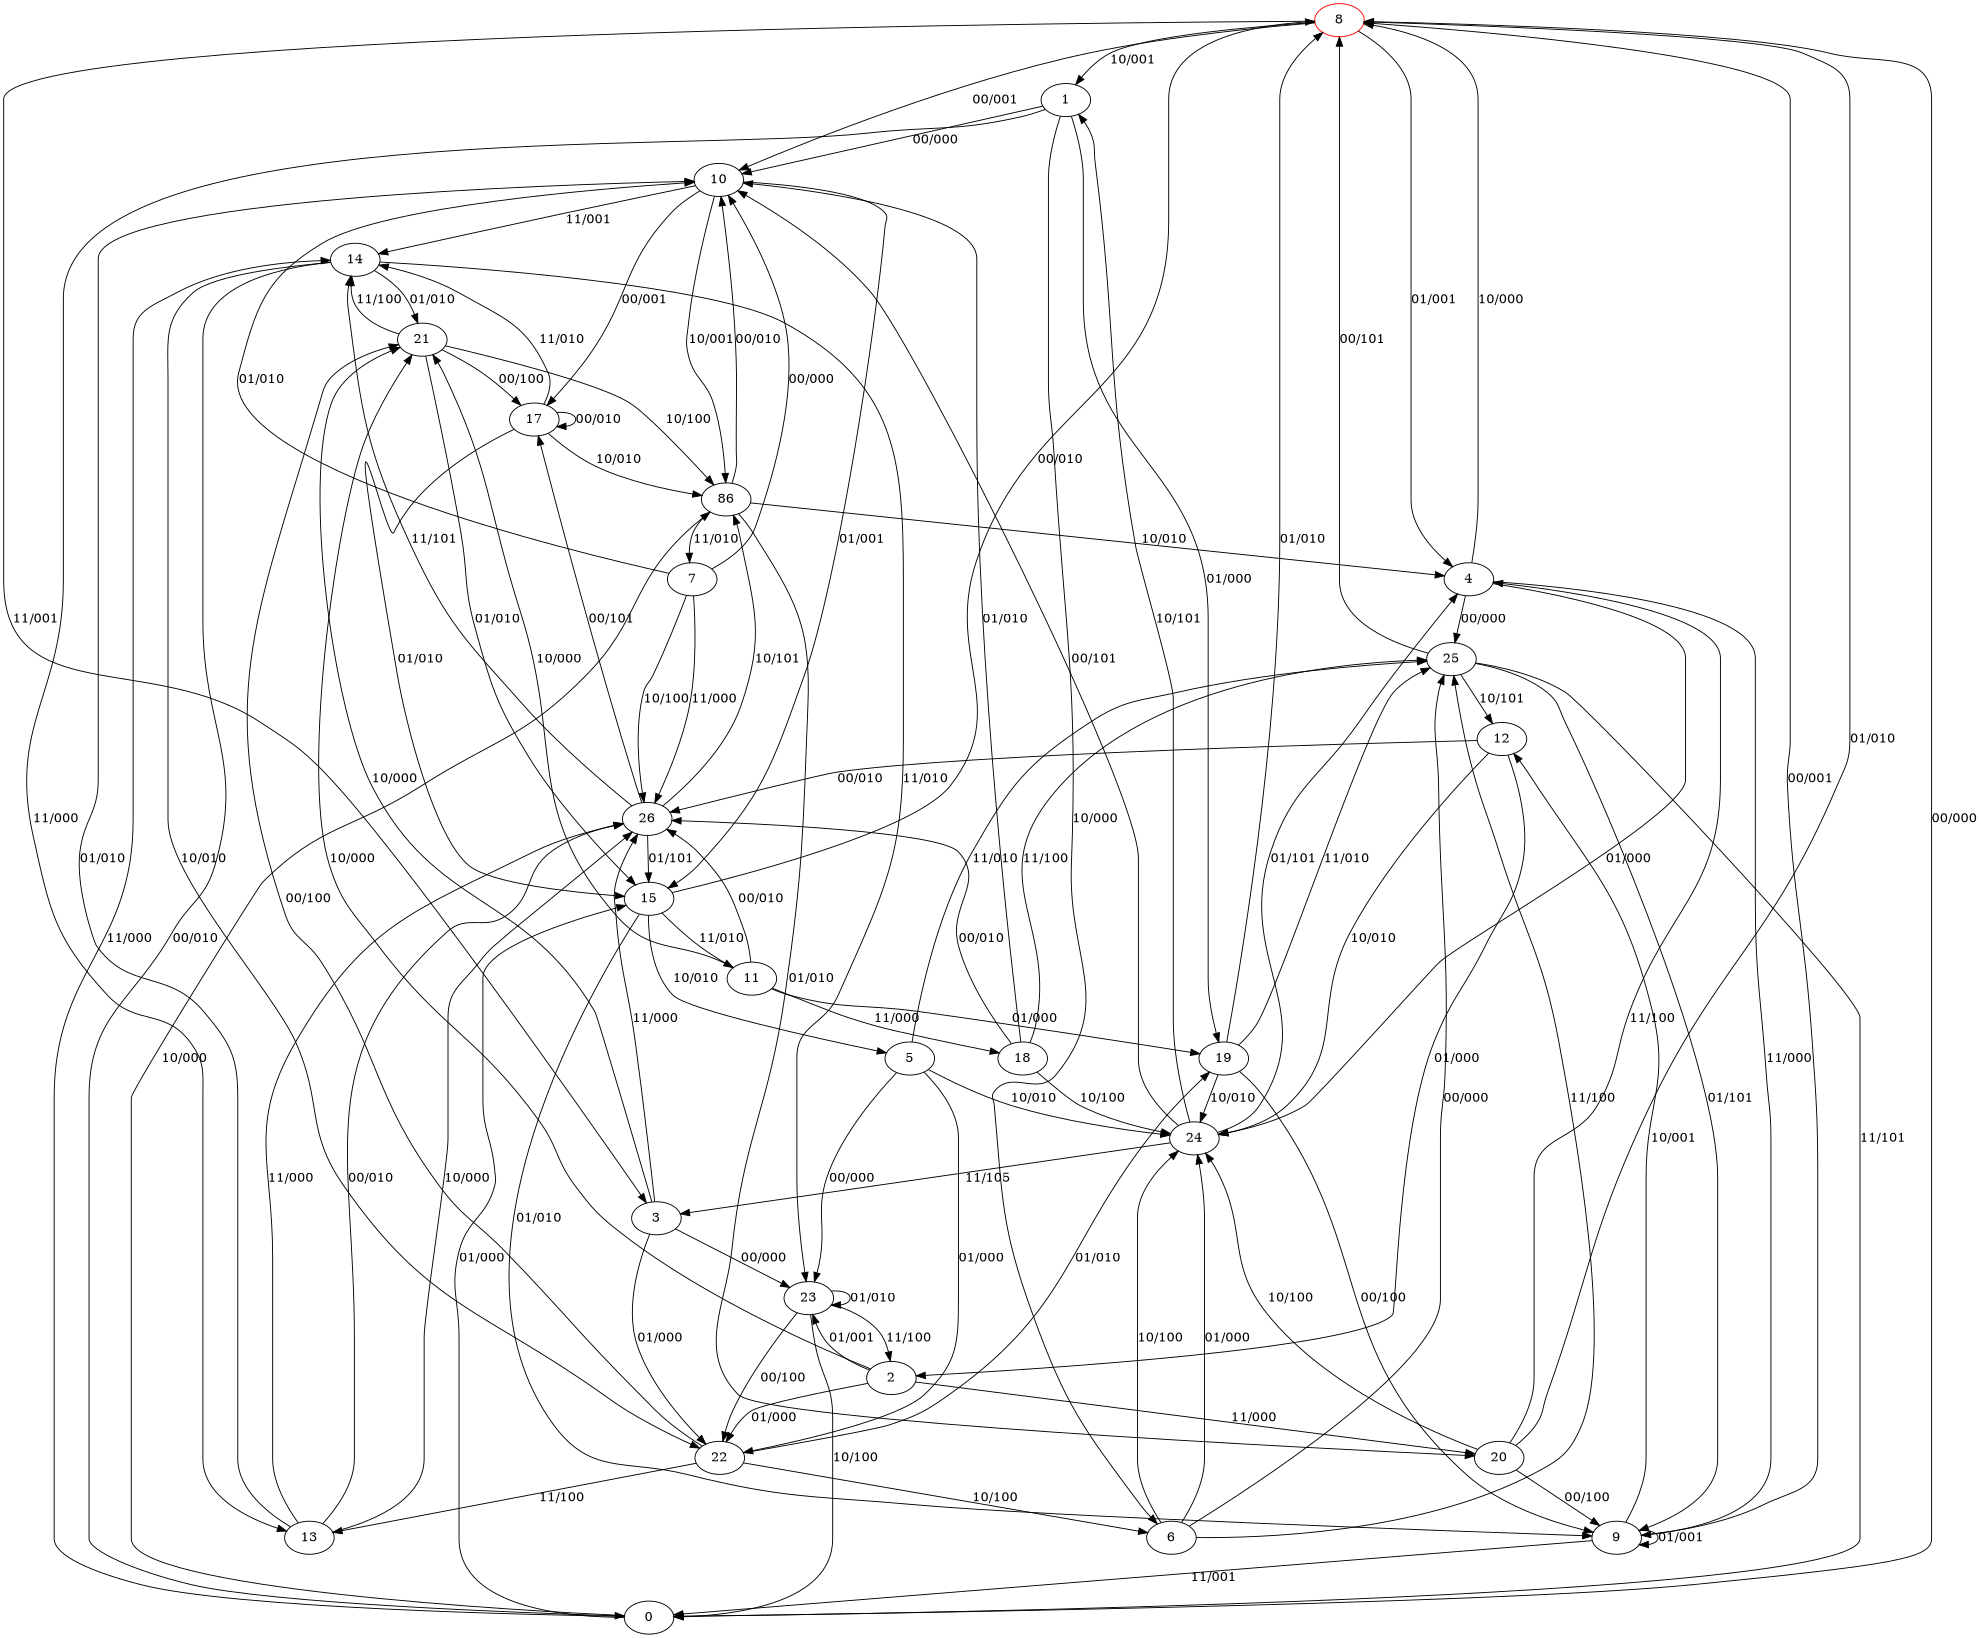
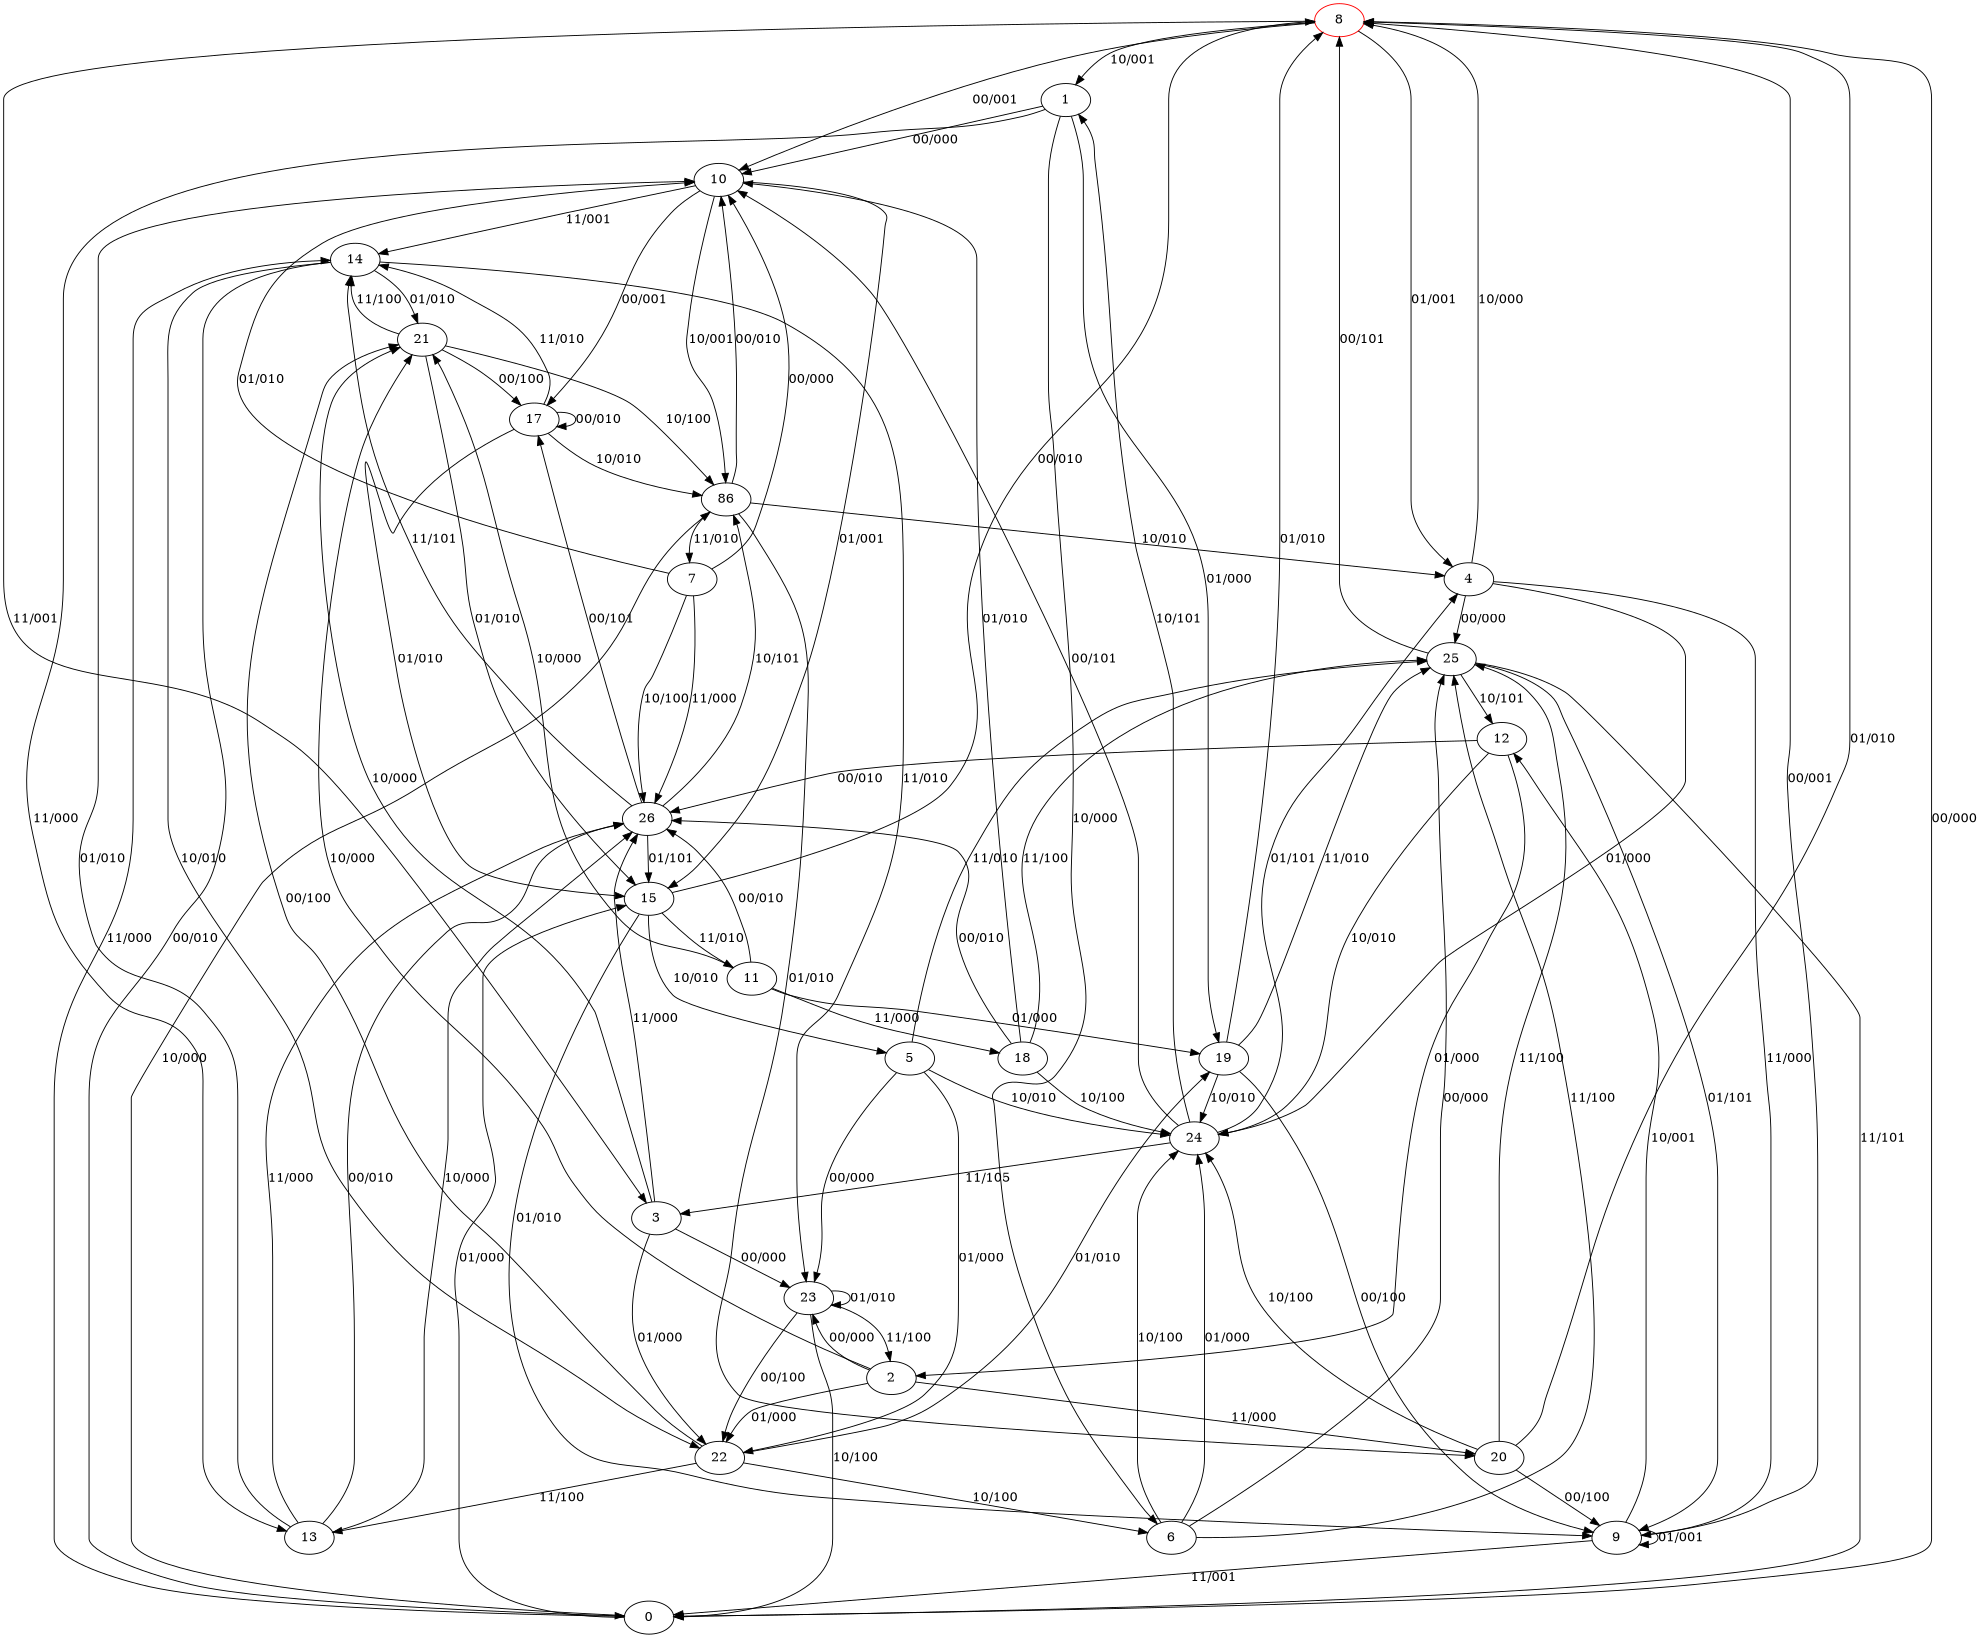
edge "20" -> "4": now "20" -> "25"
edge "2" -> "23": label "01/001" -> "00/000"
